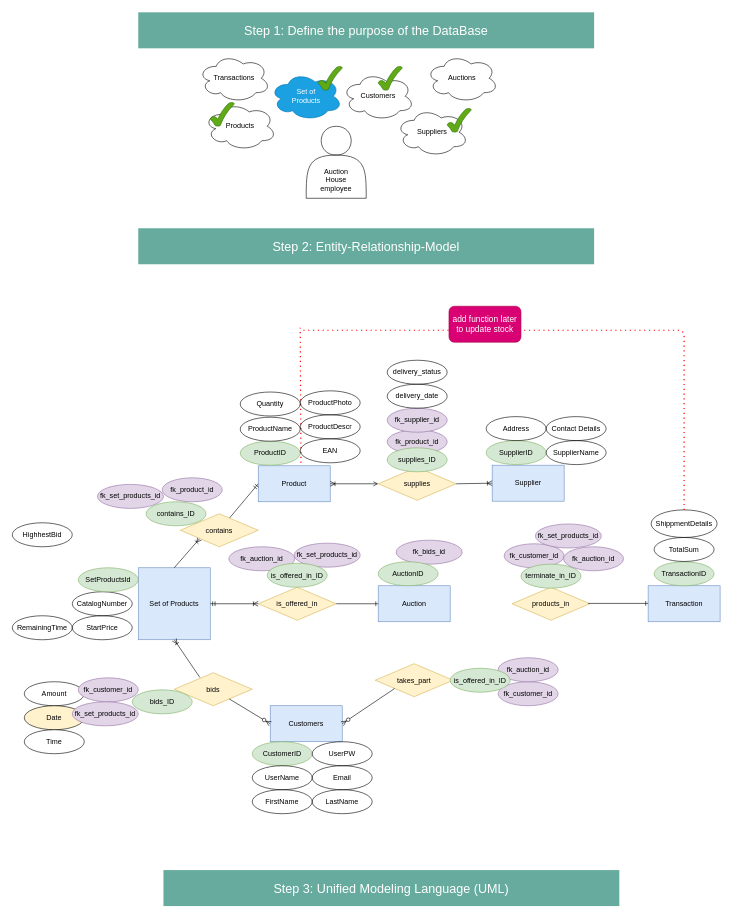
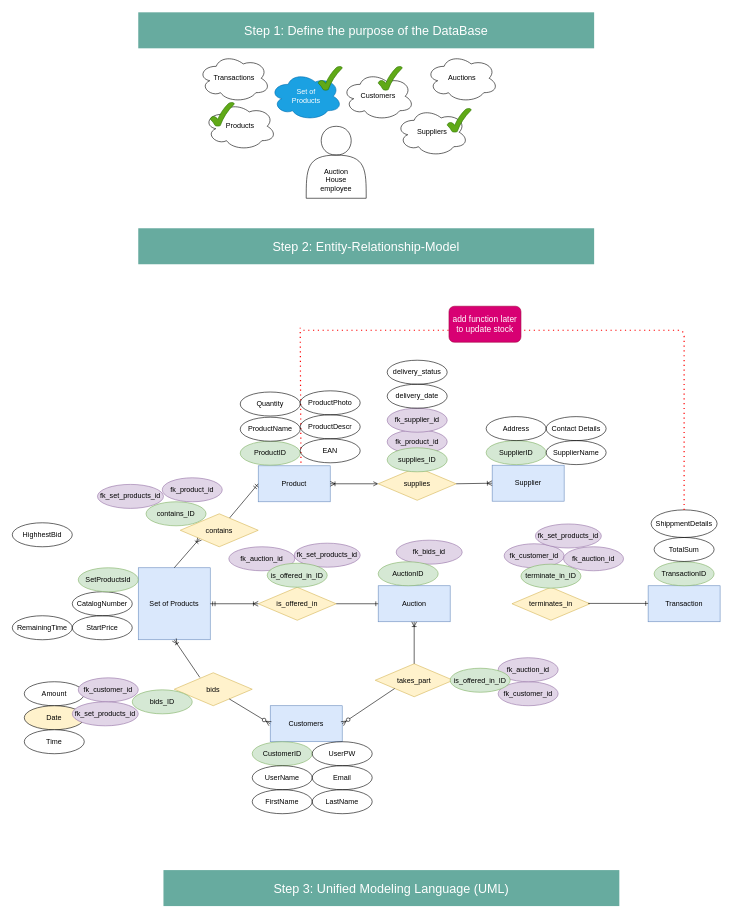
node "products_in": label "products_in" -> "terminates_in"
edge "takes_part" -> "Auction": added
